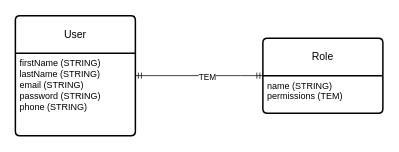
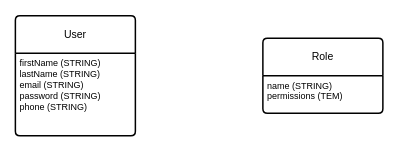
edge "User" -- "Role": removed, label "TEM"
